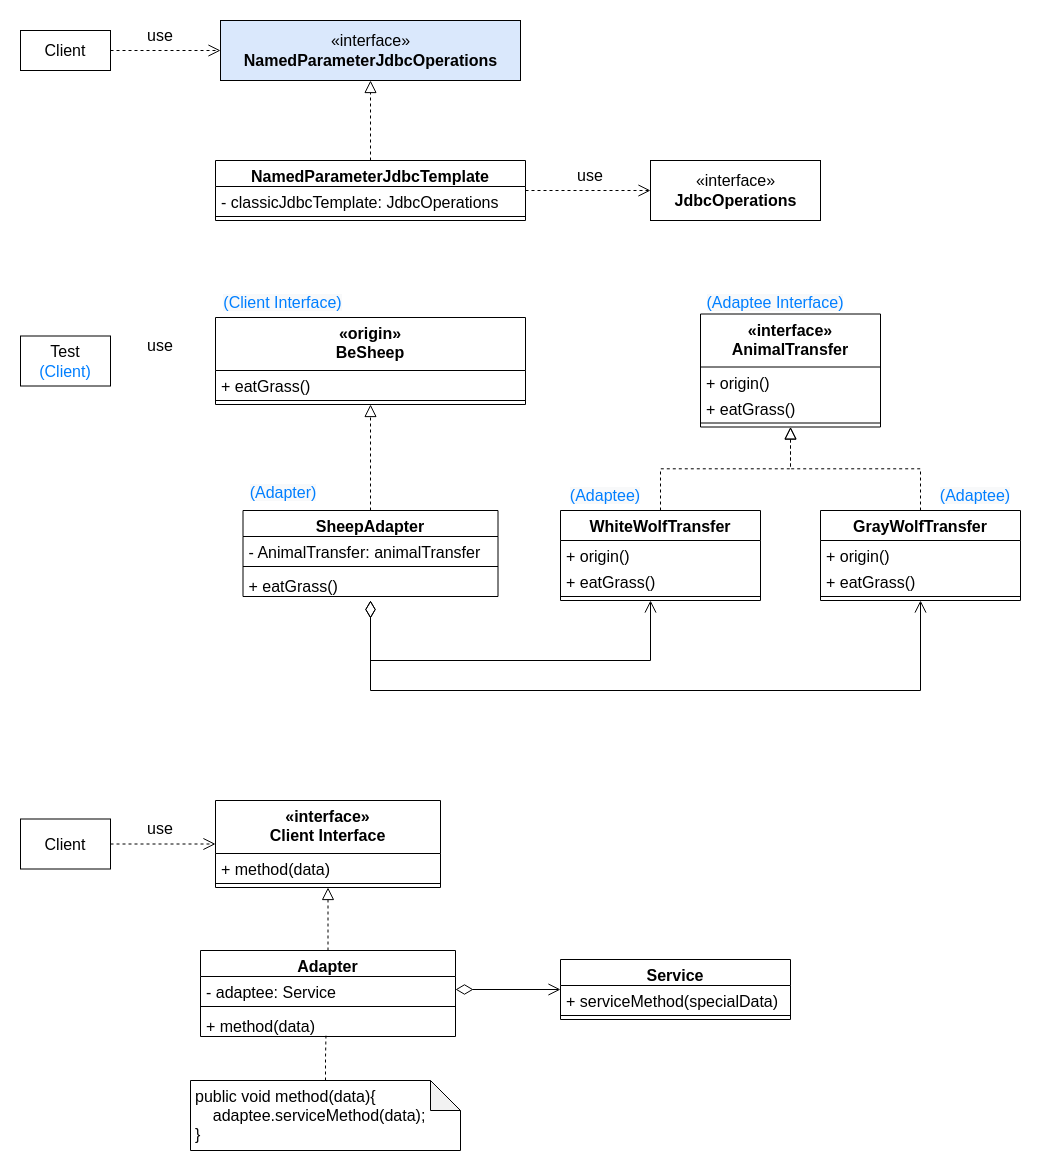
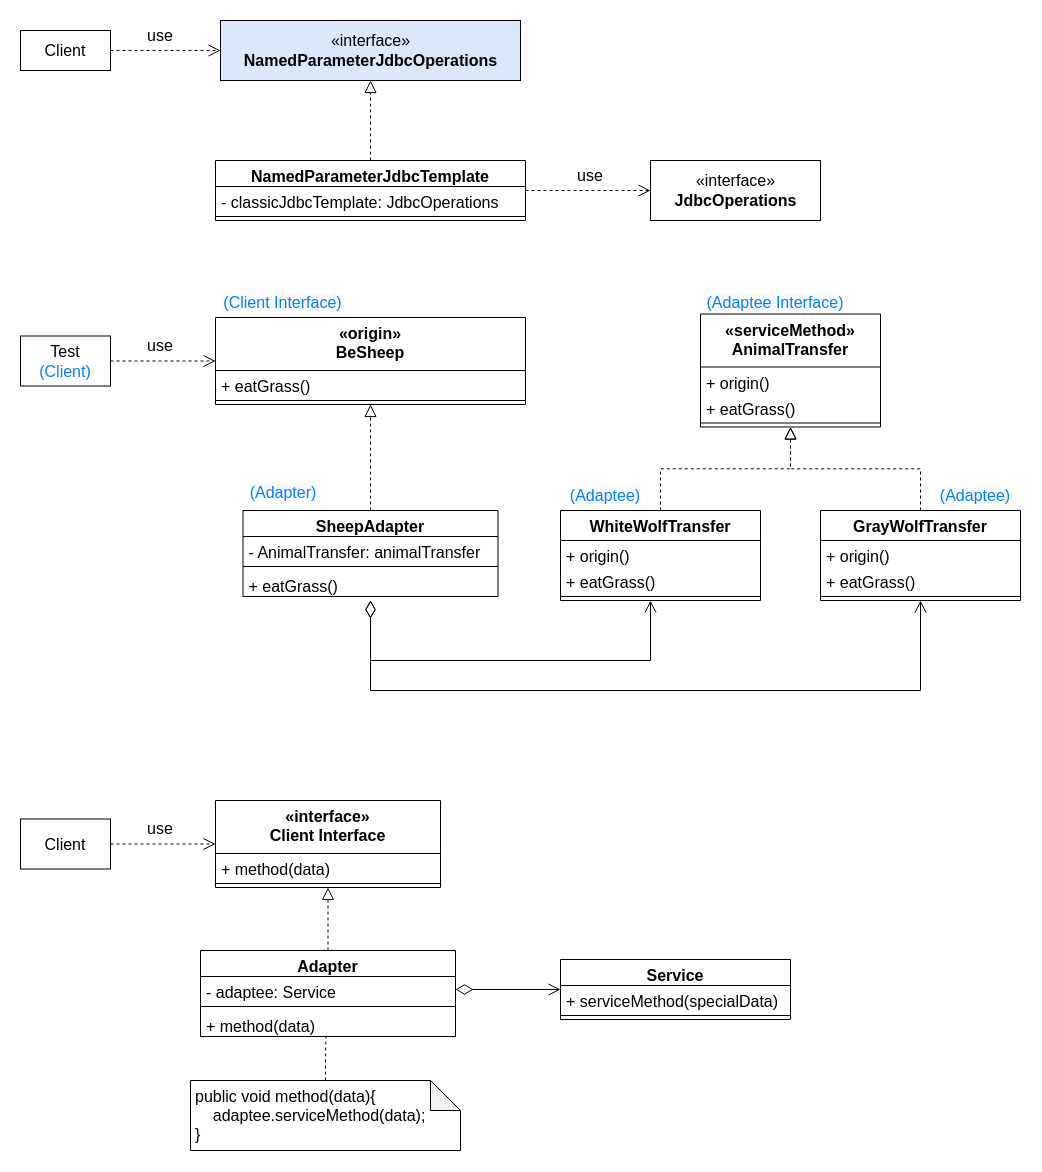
node "«interface» AnimalTransfer": label "«interface» AnimalTransfer" -> "«serviceMethod» AnimalTransfer"
edge "Test (Client)" -> "«origin» BeSheep": added
